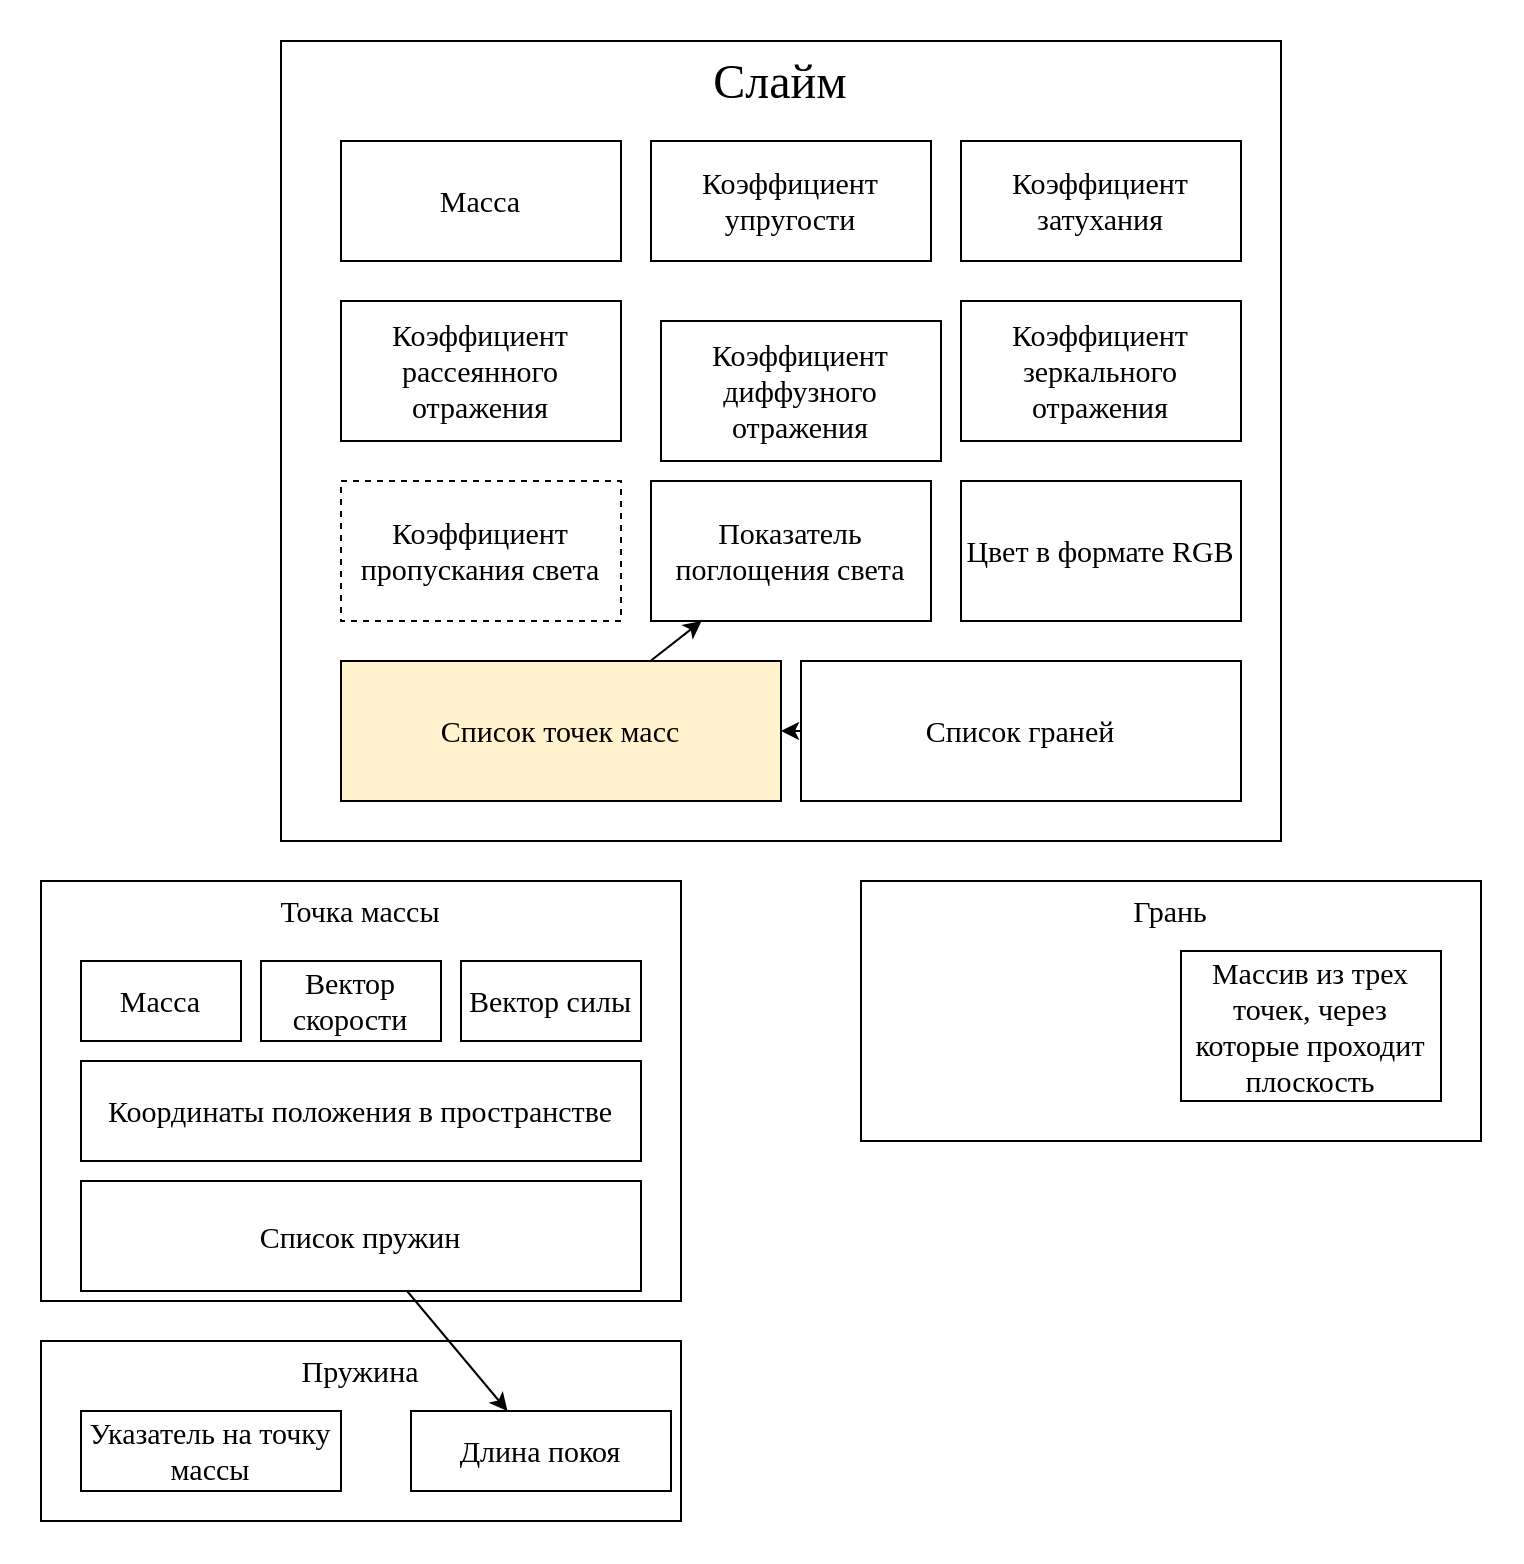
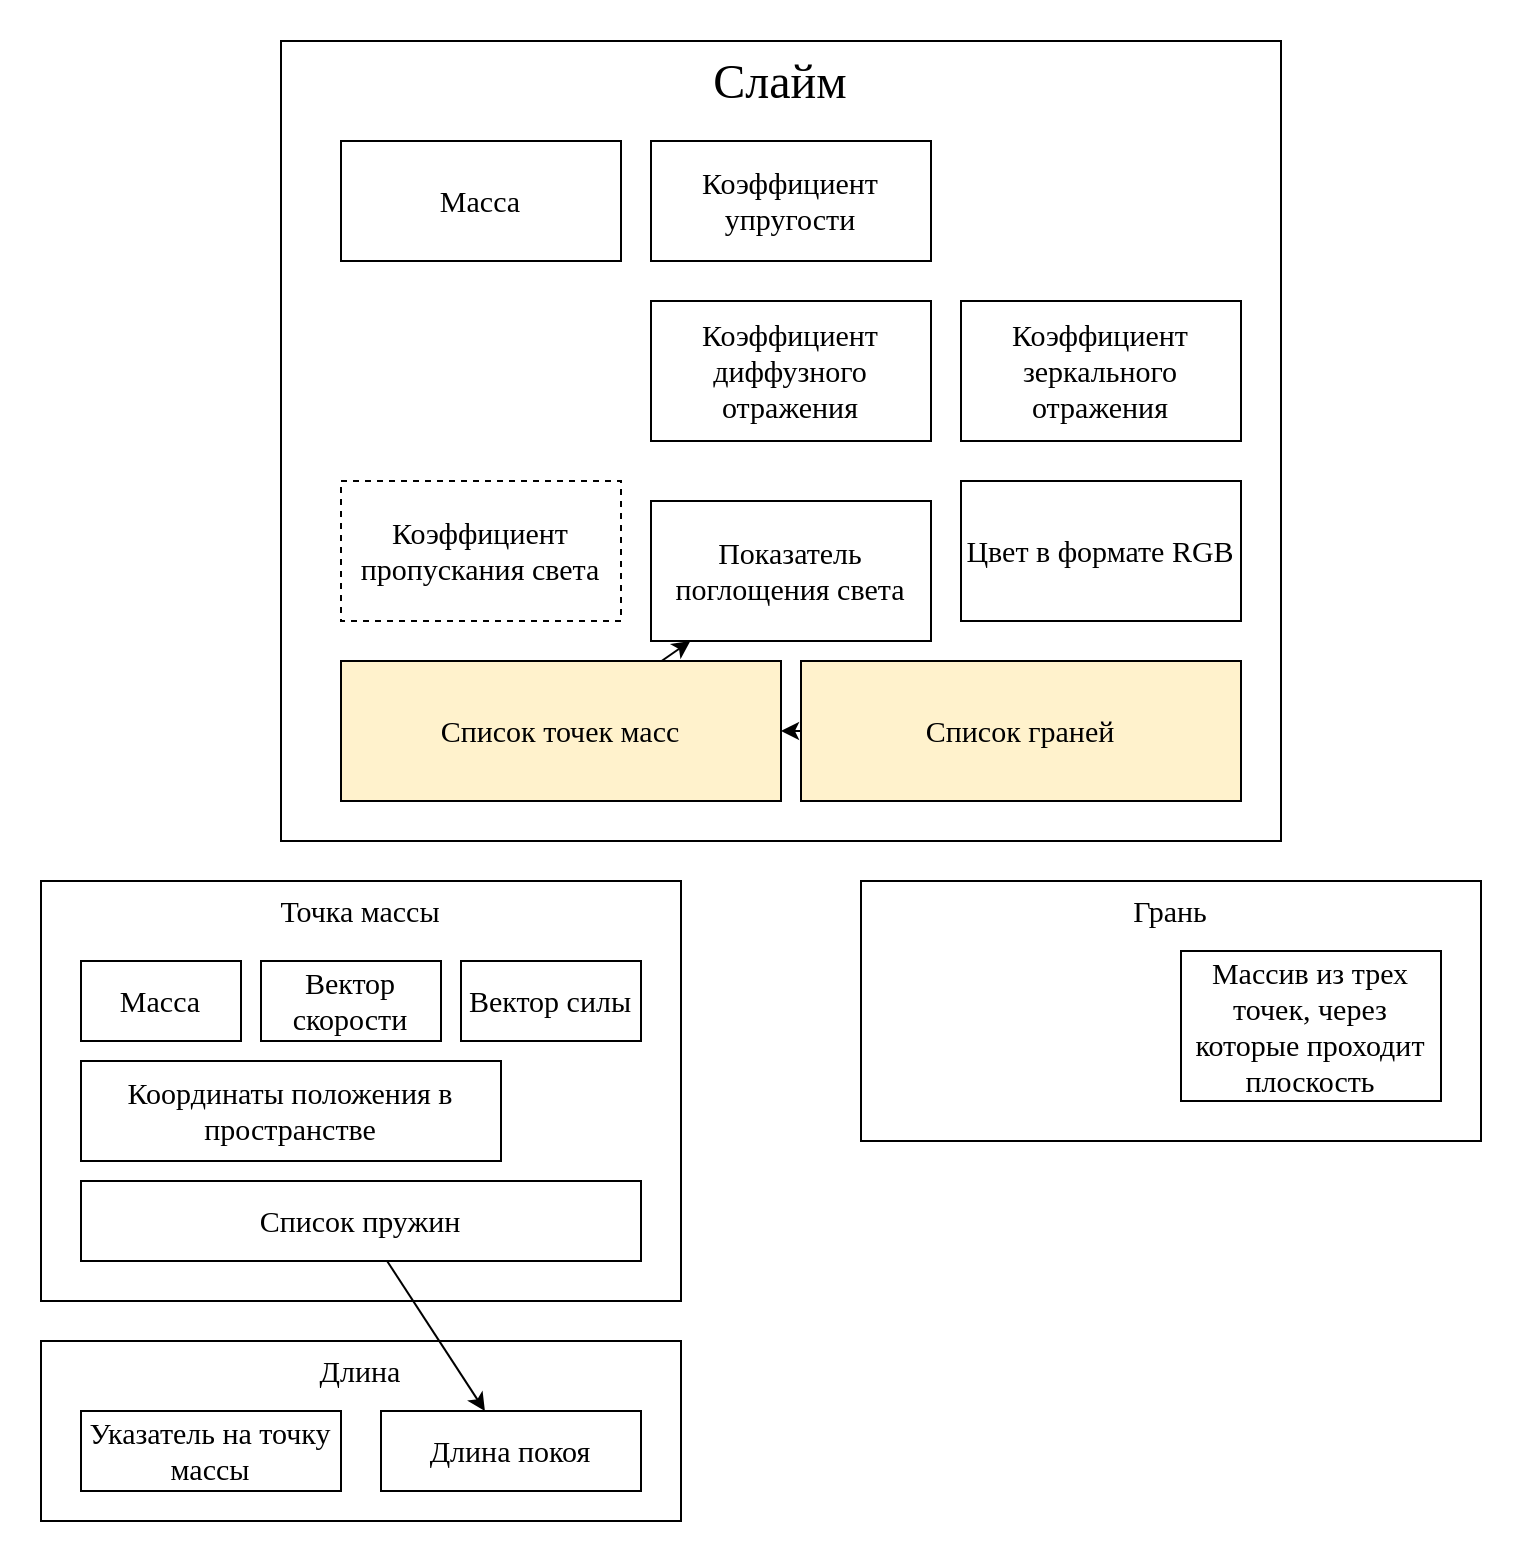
node "Коэффициент затухания": removed
node "Коэффициент рассеянного отражения": removed
node "Коэффициент диффузного отражения": moved (801, 391) -> (791, 371)
node "Показатель поглощения света": moved (791, 551) -> (791, 571)
node "Список граней": fillcolor #ffffff -> #fff2cc
node "Координаты положения в пространстве": size 560x100 -> 420x100
node "Список пружин": size 560x110 -> 560x80
node "Пружина": label "Пружина" -> "Длина"
node "Длина покоя": moved (541, 1451) -> (511, 1451)
